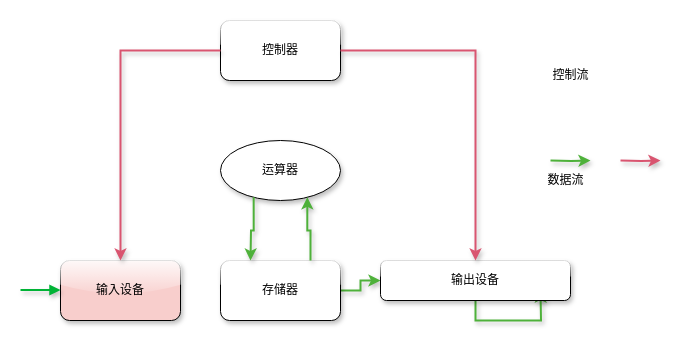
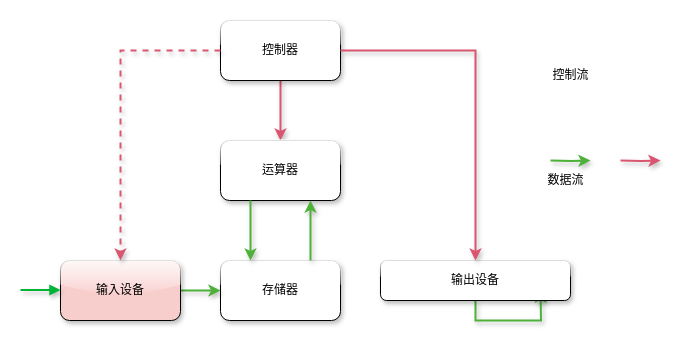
edge "控制器" -> "输入设备": style solid -> dashed
edge "控制器" -> "运算器": added
node "运算器": shape ellipse -> rounded rectangle
edge "输入设备" -> "存储器": added
edge "存储器" -> "输出设备": removed
